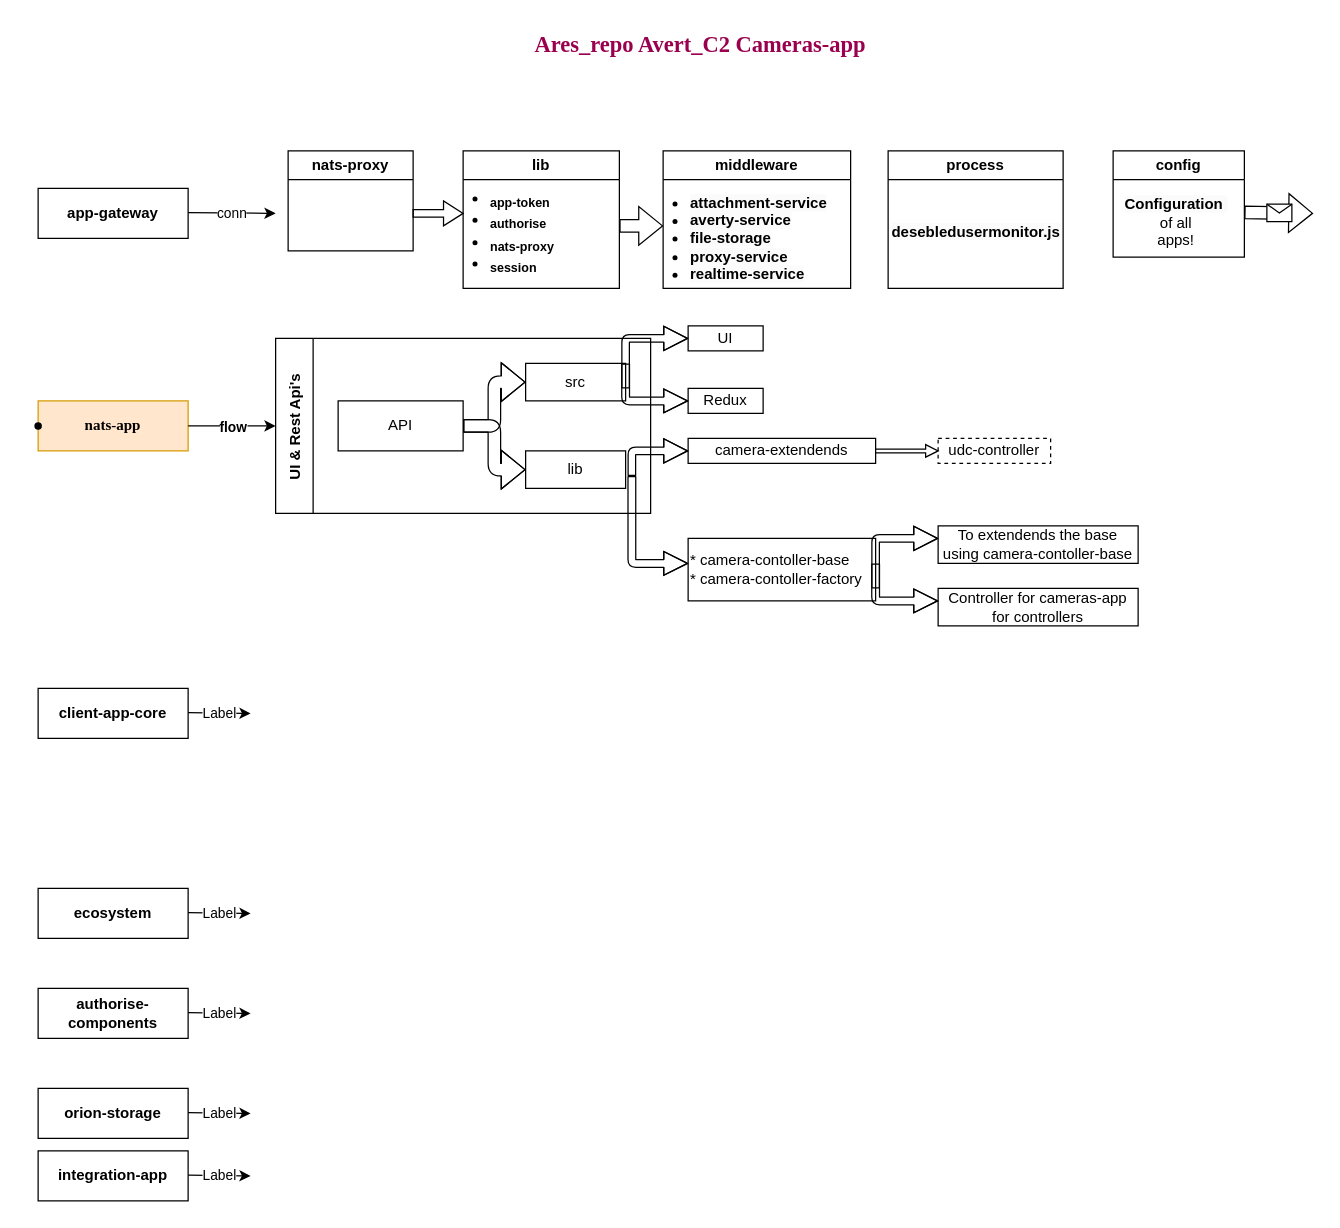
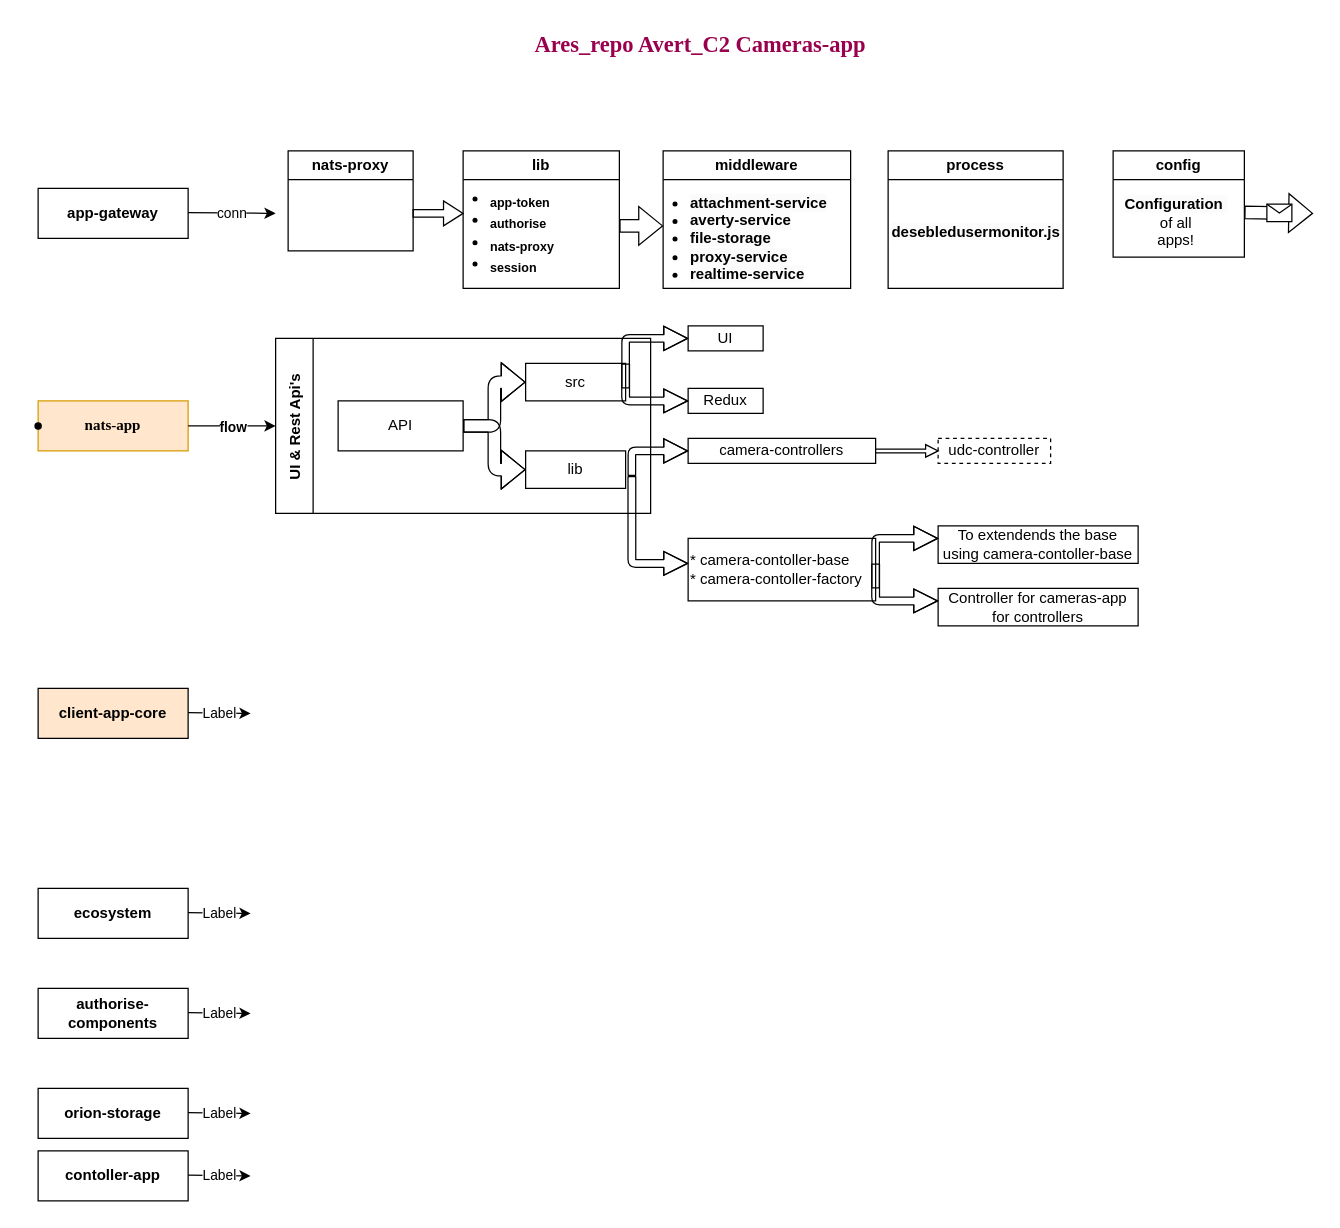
node "camera-extendends": label "camera-extendends" -> "camera-controllers"
node "client-app-core": fillcolor #ffffff -> #ffe6cc
node "integration-app": label "integration-app" -> "contoller-app"
